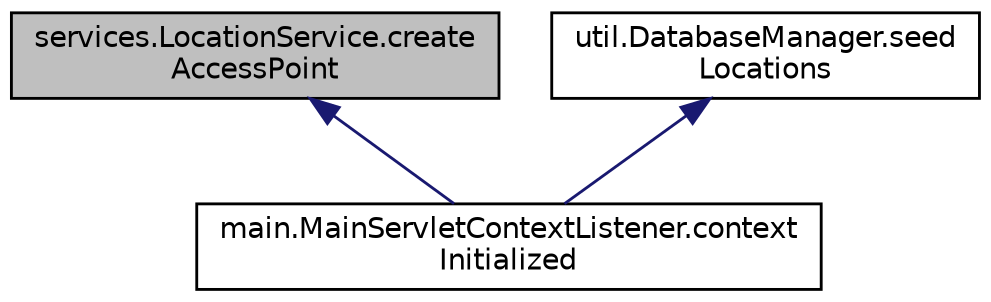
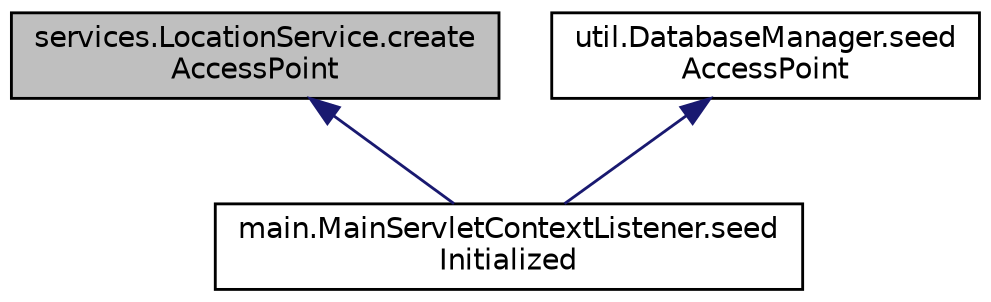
node "util.DatabaseManager.seed Locations": label "util.DatabaseManager.seed Locations" -> "util.DatabaseManager.seed AccessPoint"
node "main.MainServletContextListener.context Initialized": label "main.MainServletContextListener.context Initialized" -> "main.MainServletContextListener.seed Initialized"
